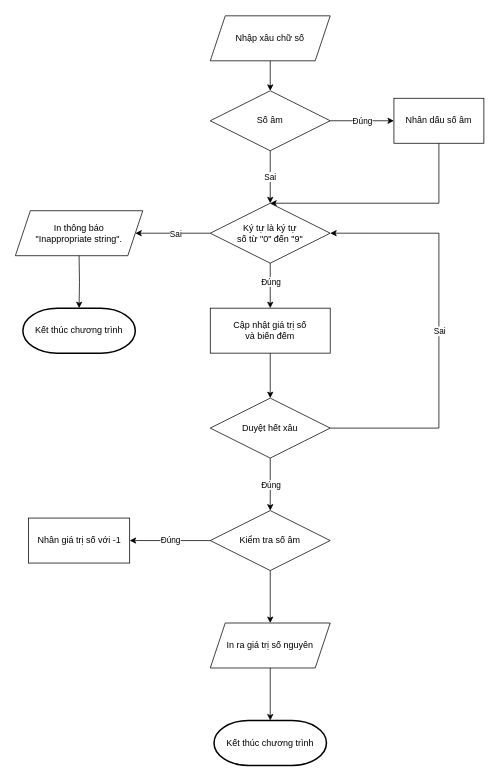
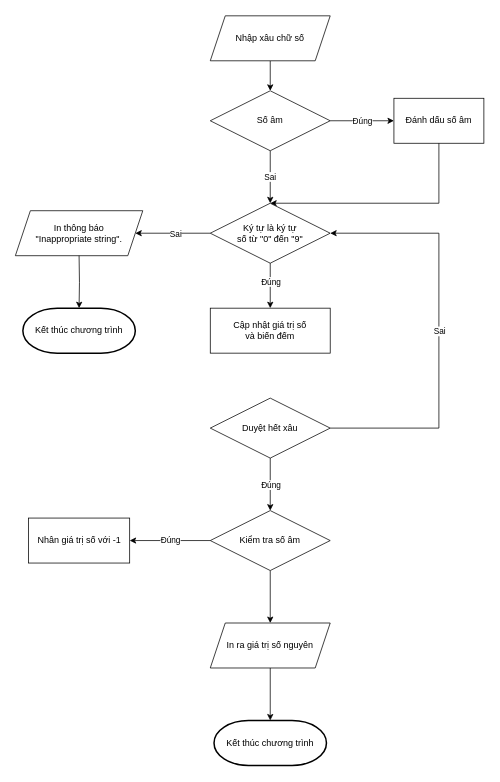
node "Nhân dấu số âm": label "Nhân dấu số âm" -> "Đánh dấu số âm"
edge "Cập nhật giá trị số và biến đếm" -> "Duyệt hết xâu": removed
